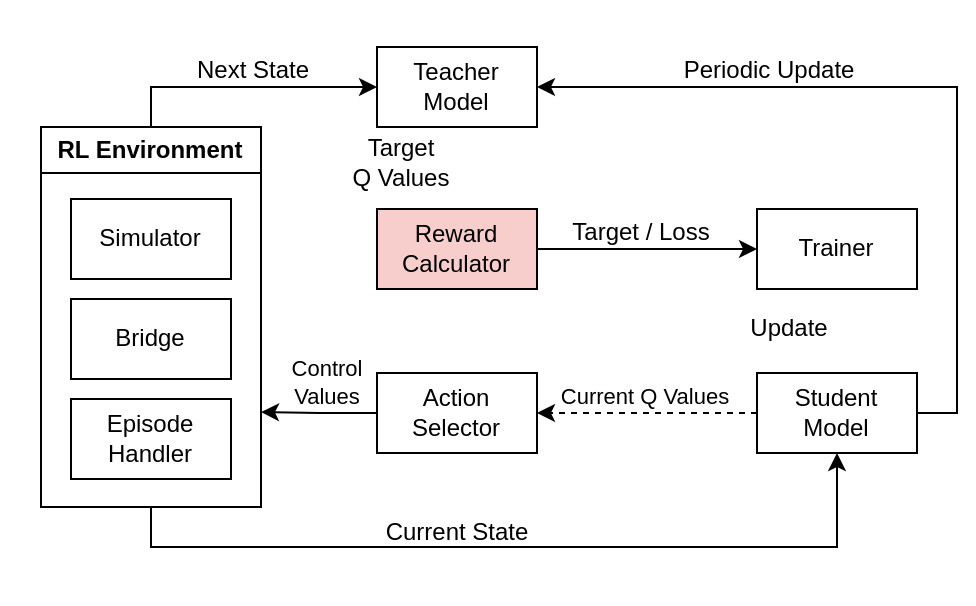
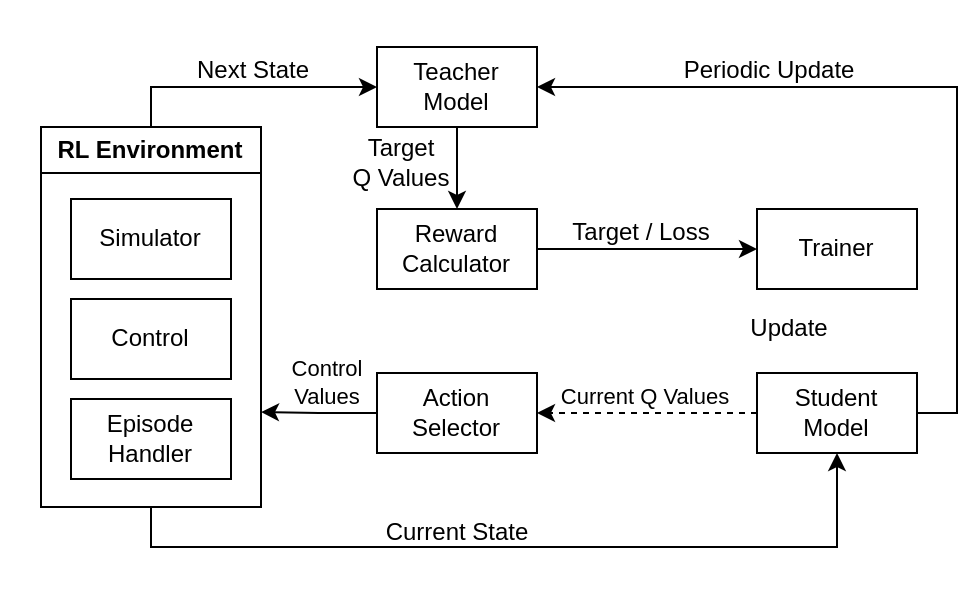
edge "Teacher Model" -> "Reward Calculator": added
node "Reward Calculator": fillcolor #f8cecc -> #ffffff
node "Bridge": label "Bridge" -> "Control"
